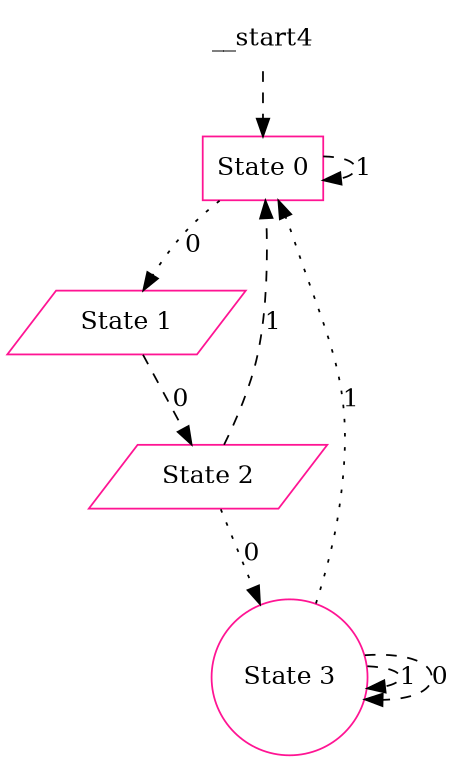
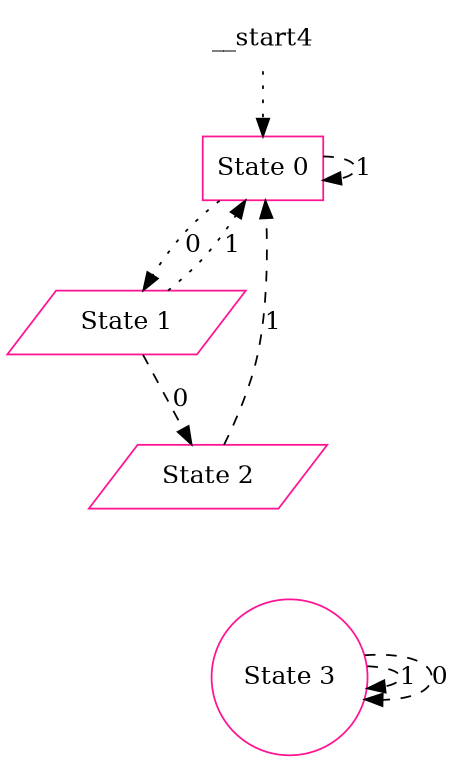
edge "__start4" -> "State 0": style dashed -> dotted
edge "State 3" -> "State 0": now "State 1" -> "State 0"
edge "State 2" -> "State 3": removed, label "0"
